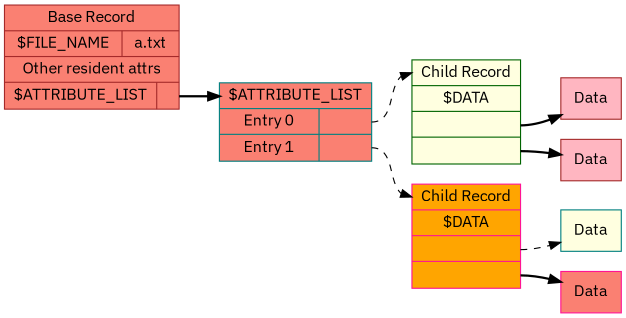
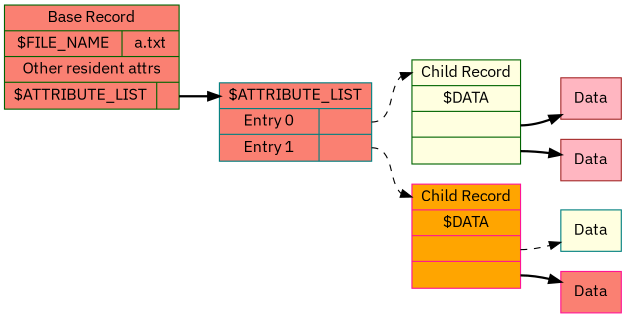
node "Base Record": color brown -> darkgreen
